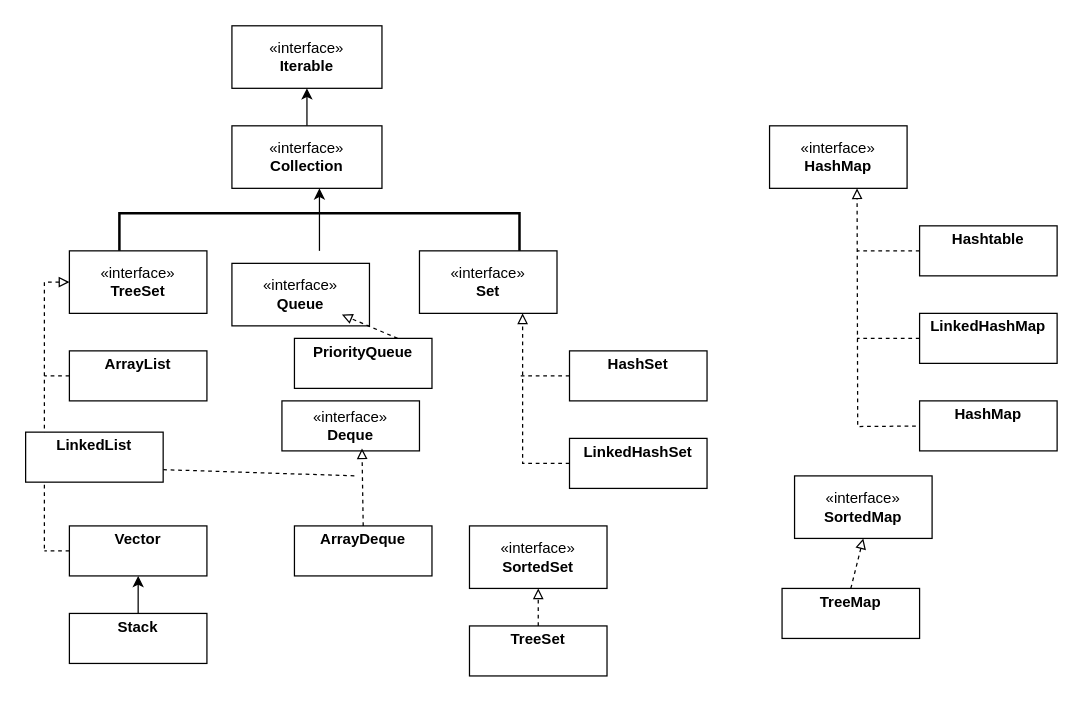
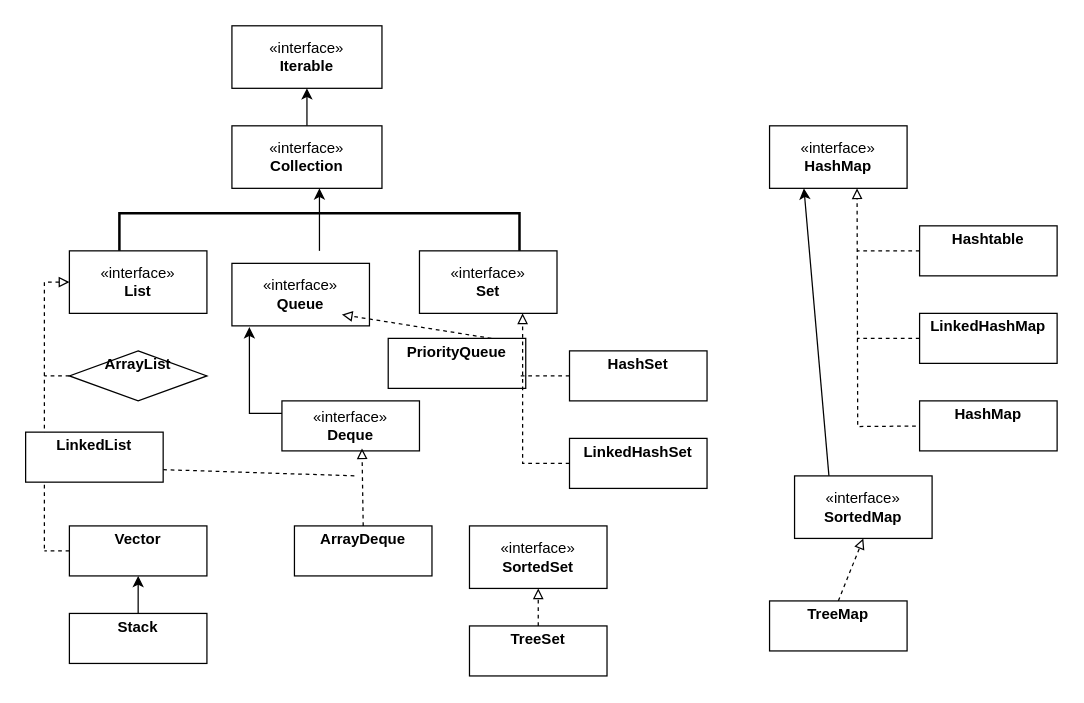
node "«interface» TreeSet": label "«interface» TreeSet" -> "«interface» List"
edge "«interface» SortedMap" -> "«interface» HashMap": added
node "PriorityQueue": moved (363, 363) -> (457, 363)
node "ArrayList": shape rectangle -> diamond
edge "«interface» Deque" -> "«interface» Queue": added
node "TreeMap": moved (851, 613) -> (838, 626)
